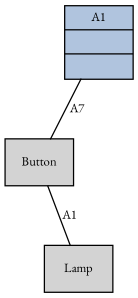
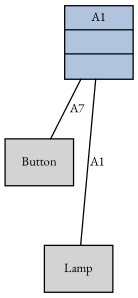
edge "Button" -- "Lamp": now "A1" -- "Lamp"
